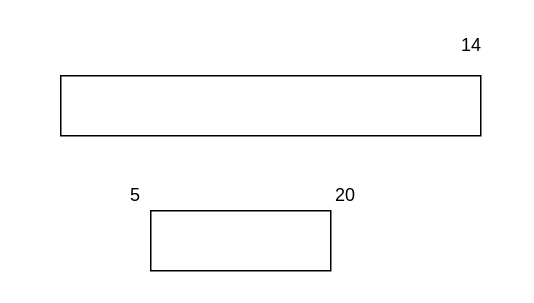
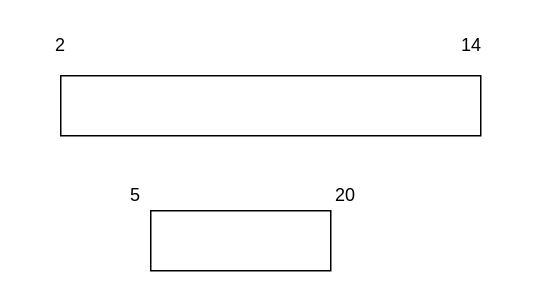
node "2": added
